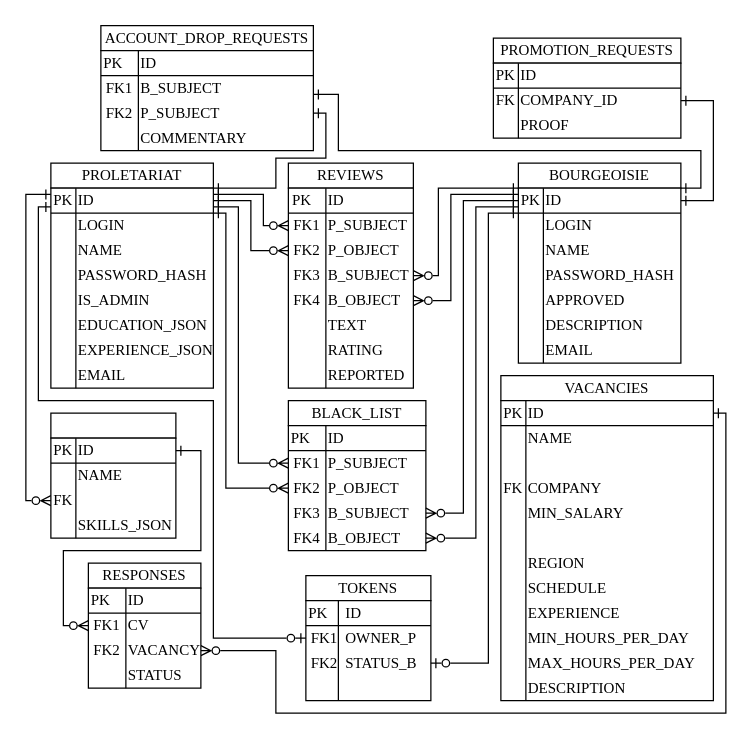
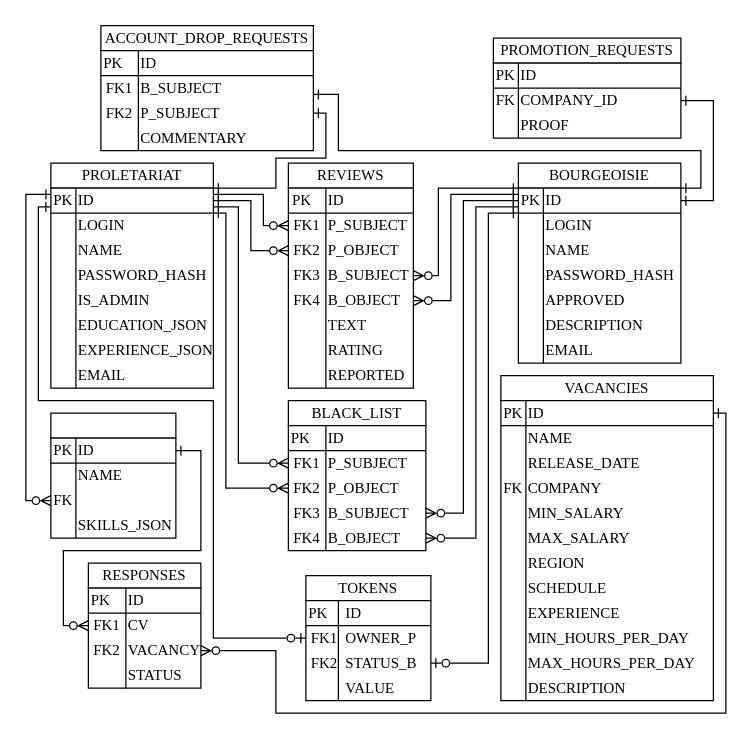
node "RELEASE_DATE": added
node "MAX_SALARY": added
node "VALUE": added
